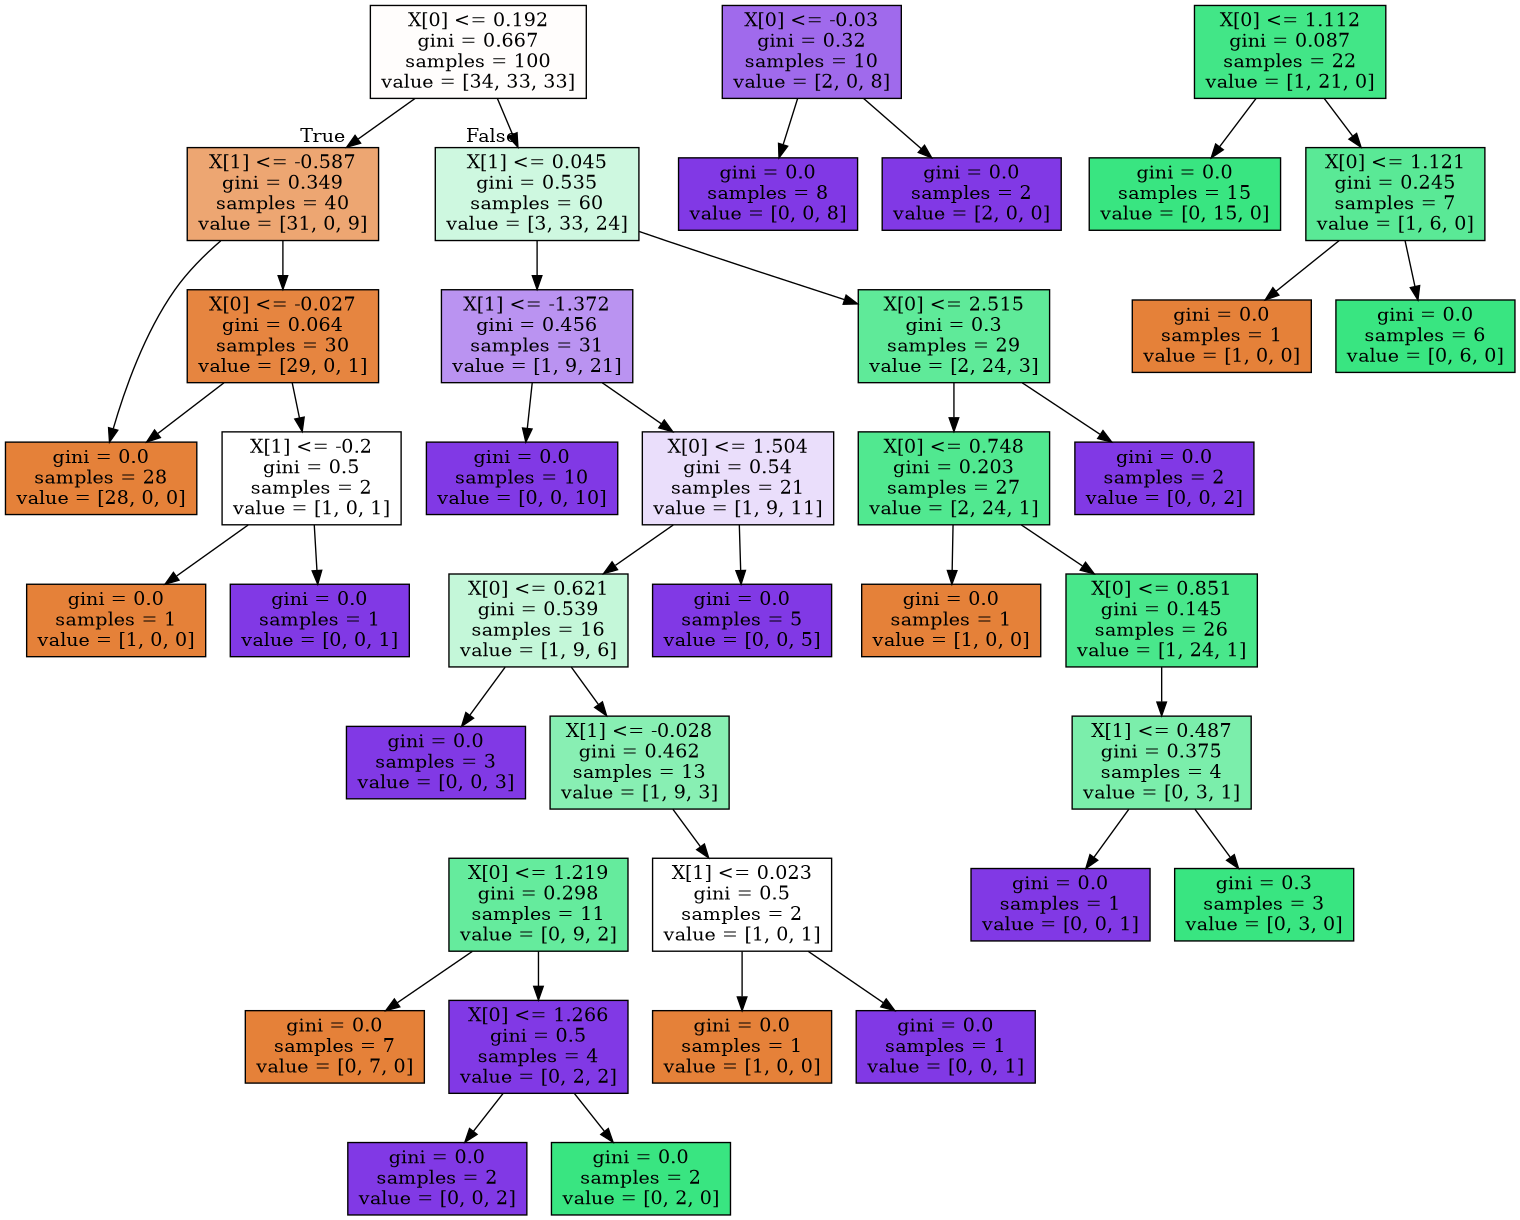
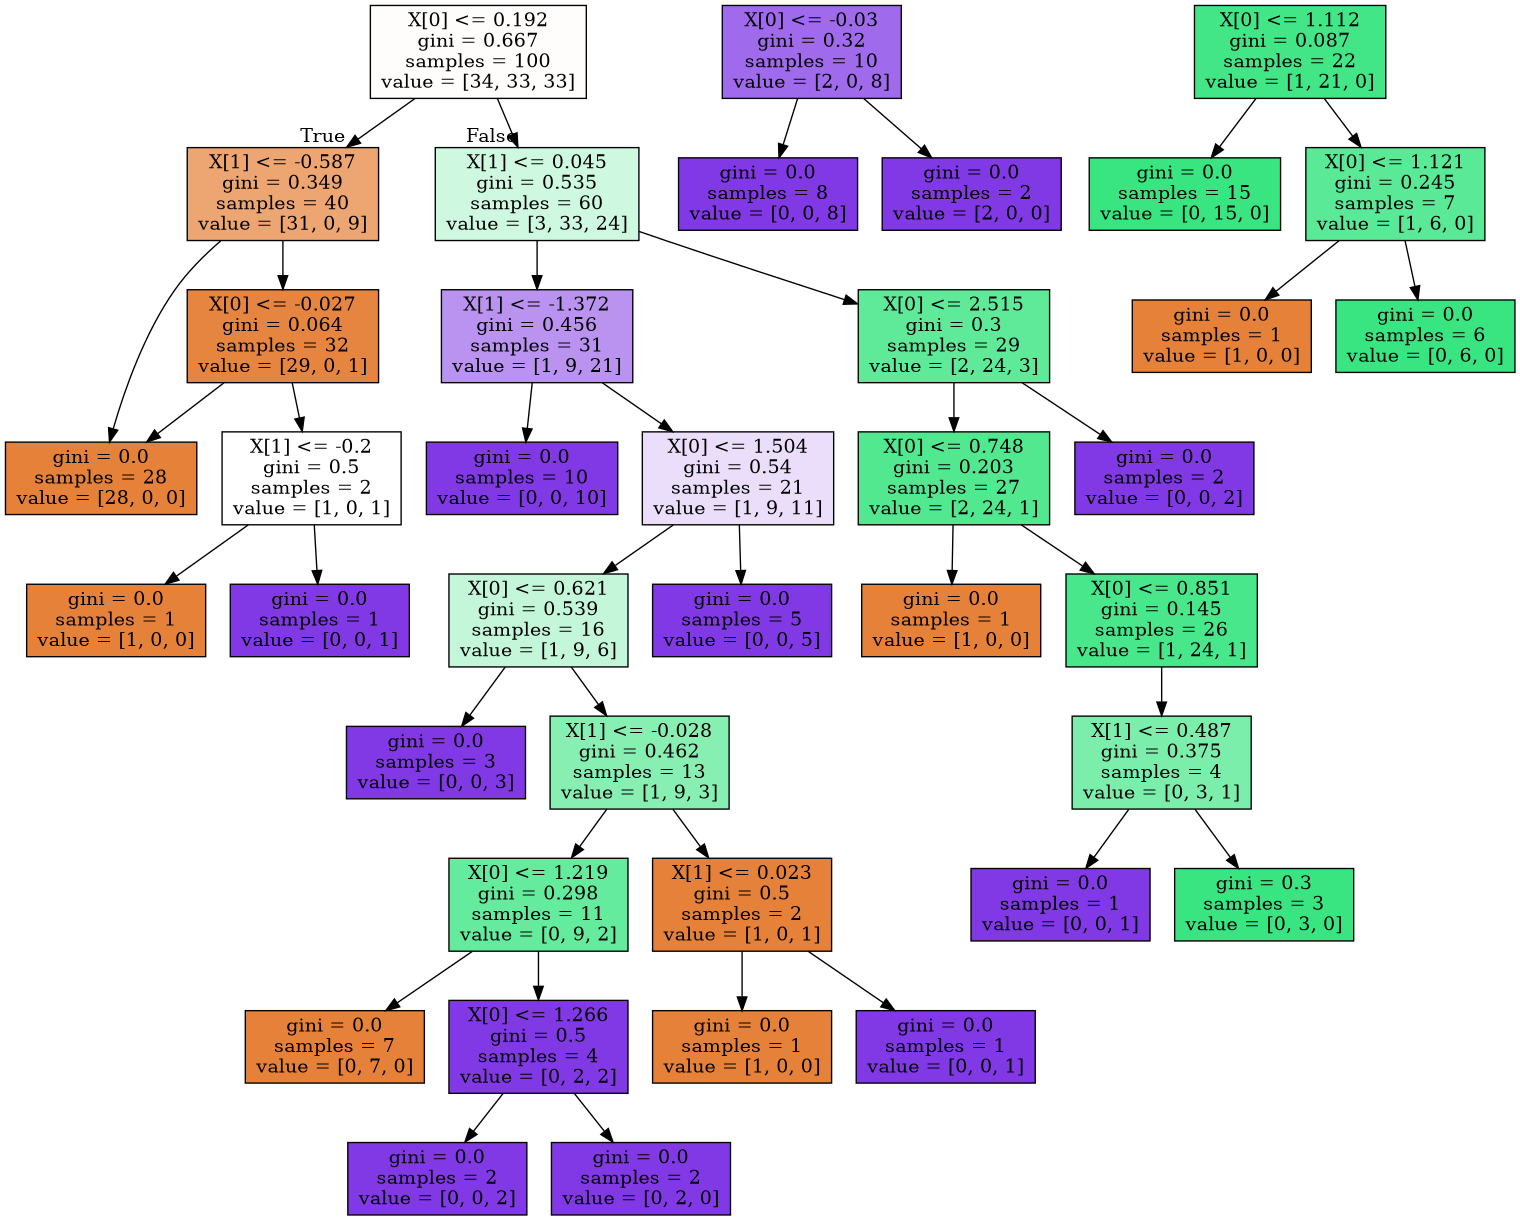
node "X[0] <= -0.027 gini = 0.064 samples = 30 value = [29, 0, 1]": label "X[0] <= -0.027 gini = 0.064 samples = 30 value = [29, 0, 1]" -> "X[0] <= -0.027 gini = 0.064 samples = 32 value = [29, 0, 1]"
edge "X[1] <= -0.028 gini = 0.462 samples = 13 value = [1, 9, 3]" -> "X[0] <= 1.219 gini = 0.298 samples = 11 value = [0, 9, 2]": added
node "X[1] <= 0.023 gini = 0.5 samples = 2 value = [1, 0, 1]": fillcolor #ffffff -> #e58139
node "gini = 0.0 samples = 2 value = [0, 2, 0]": fillcolor #39e581 -> #8139e5
